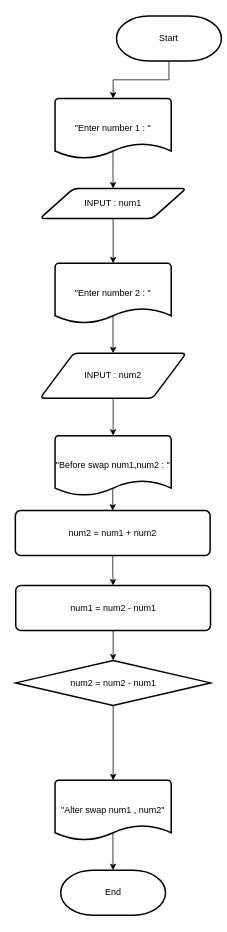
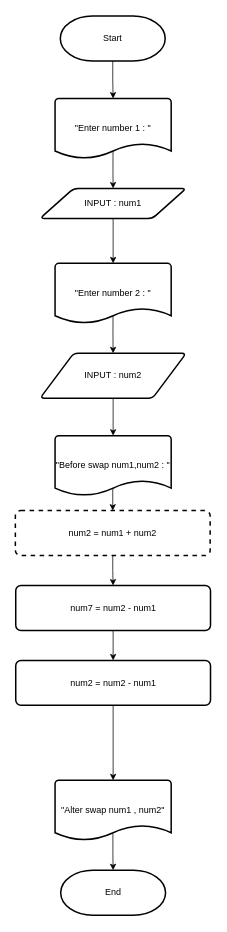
node "Start": moved (169, 38) -> (113, 38)
node "num2 = num1 + num2": style solid -> dashed
node "num1 = num2 - num1": label "num1 = num2 - num1" -> "num7 = num2 - num1"
node "num2 = num2 - num1": shape diamond -> rounded rectangle
